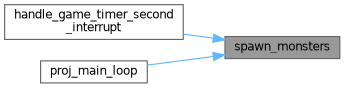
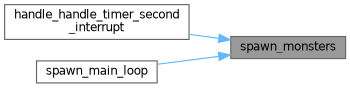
node "handle_game_timer_second _interrupt": label "handle_game_timer_second _interrupt" -> "handle_handle_timer_second _interrupt"
node "proj_main_loop": label "proj_main_loop" -> "spawn_main_loop"
